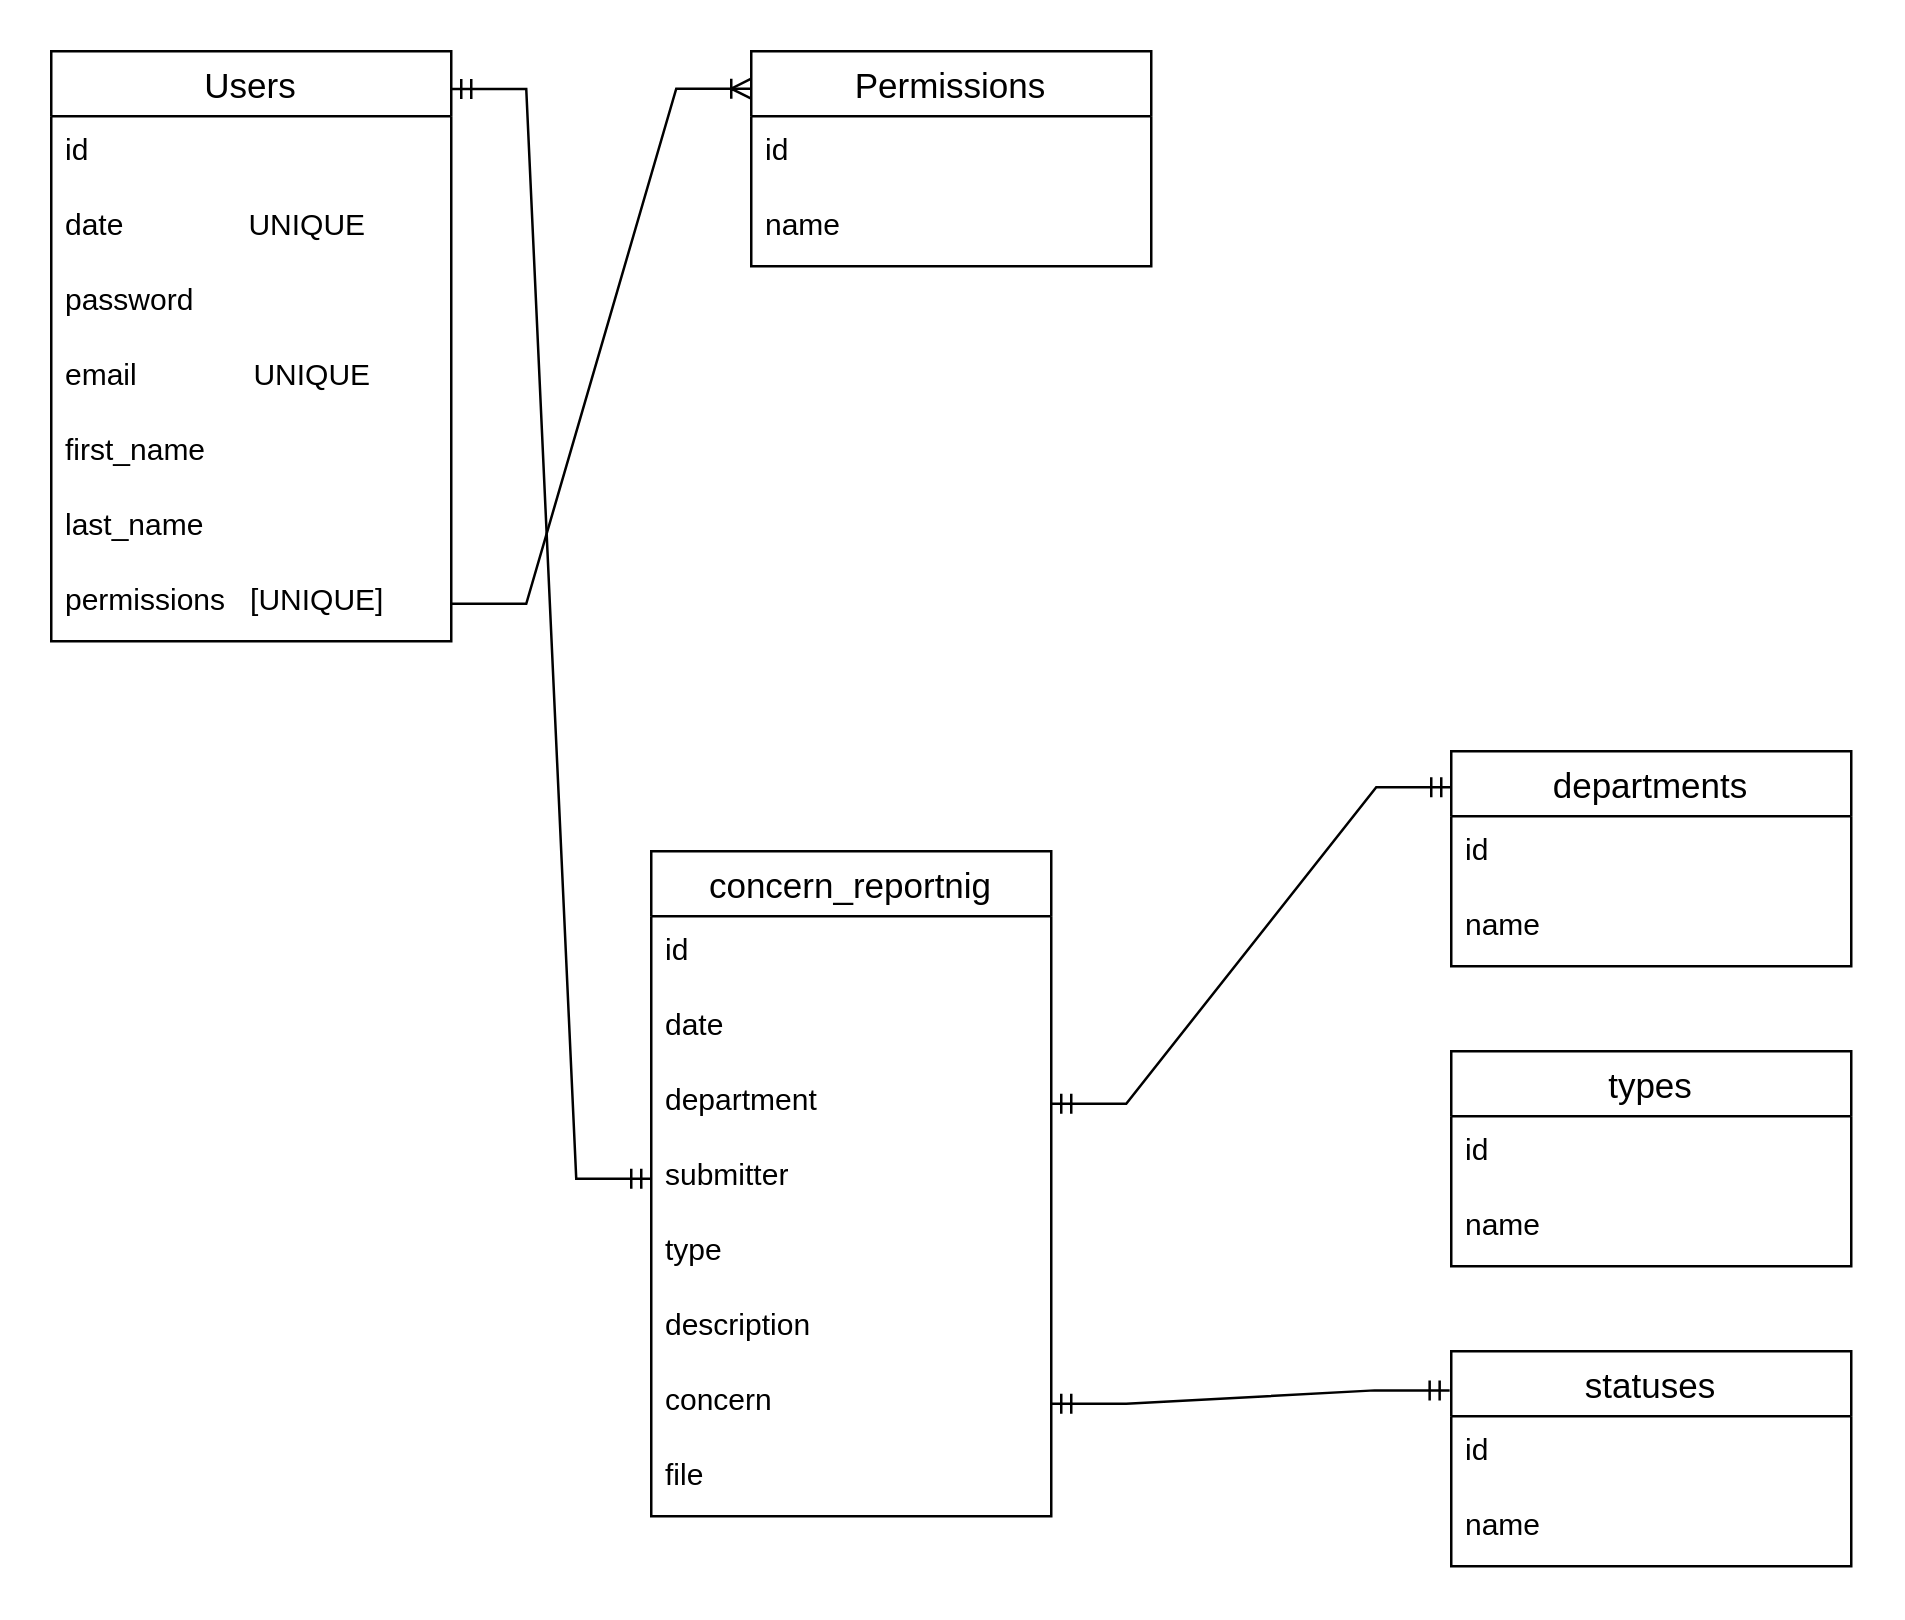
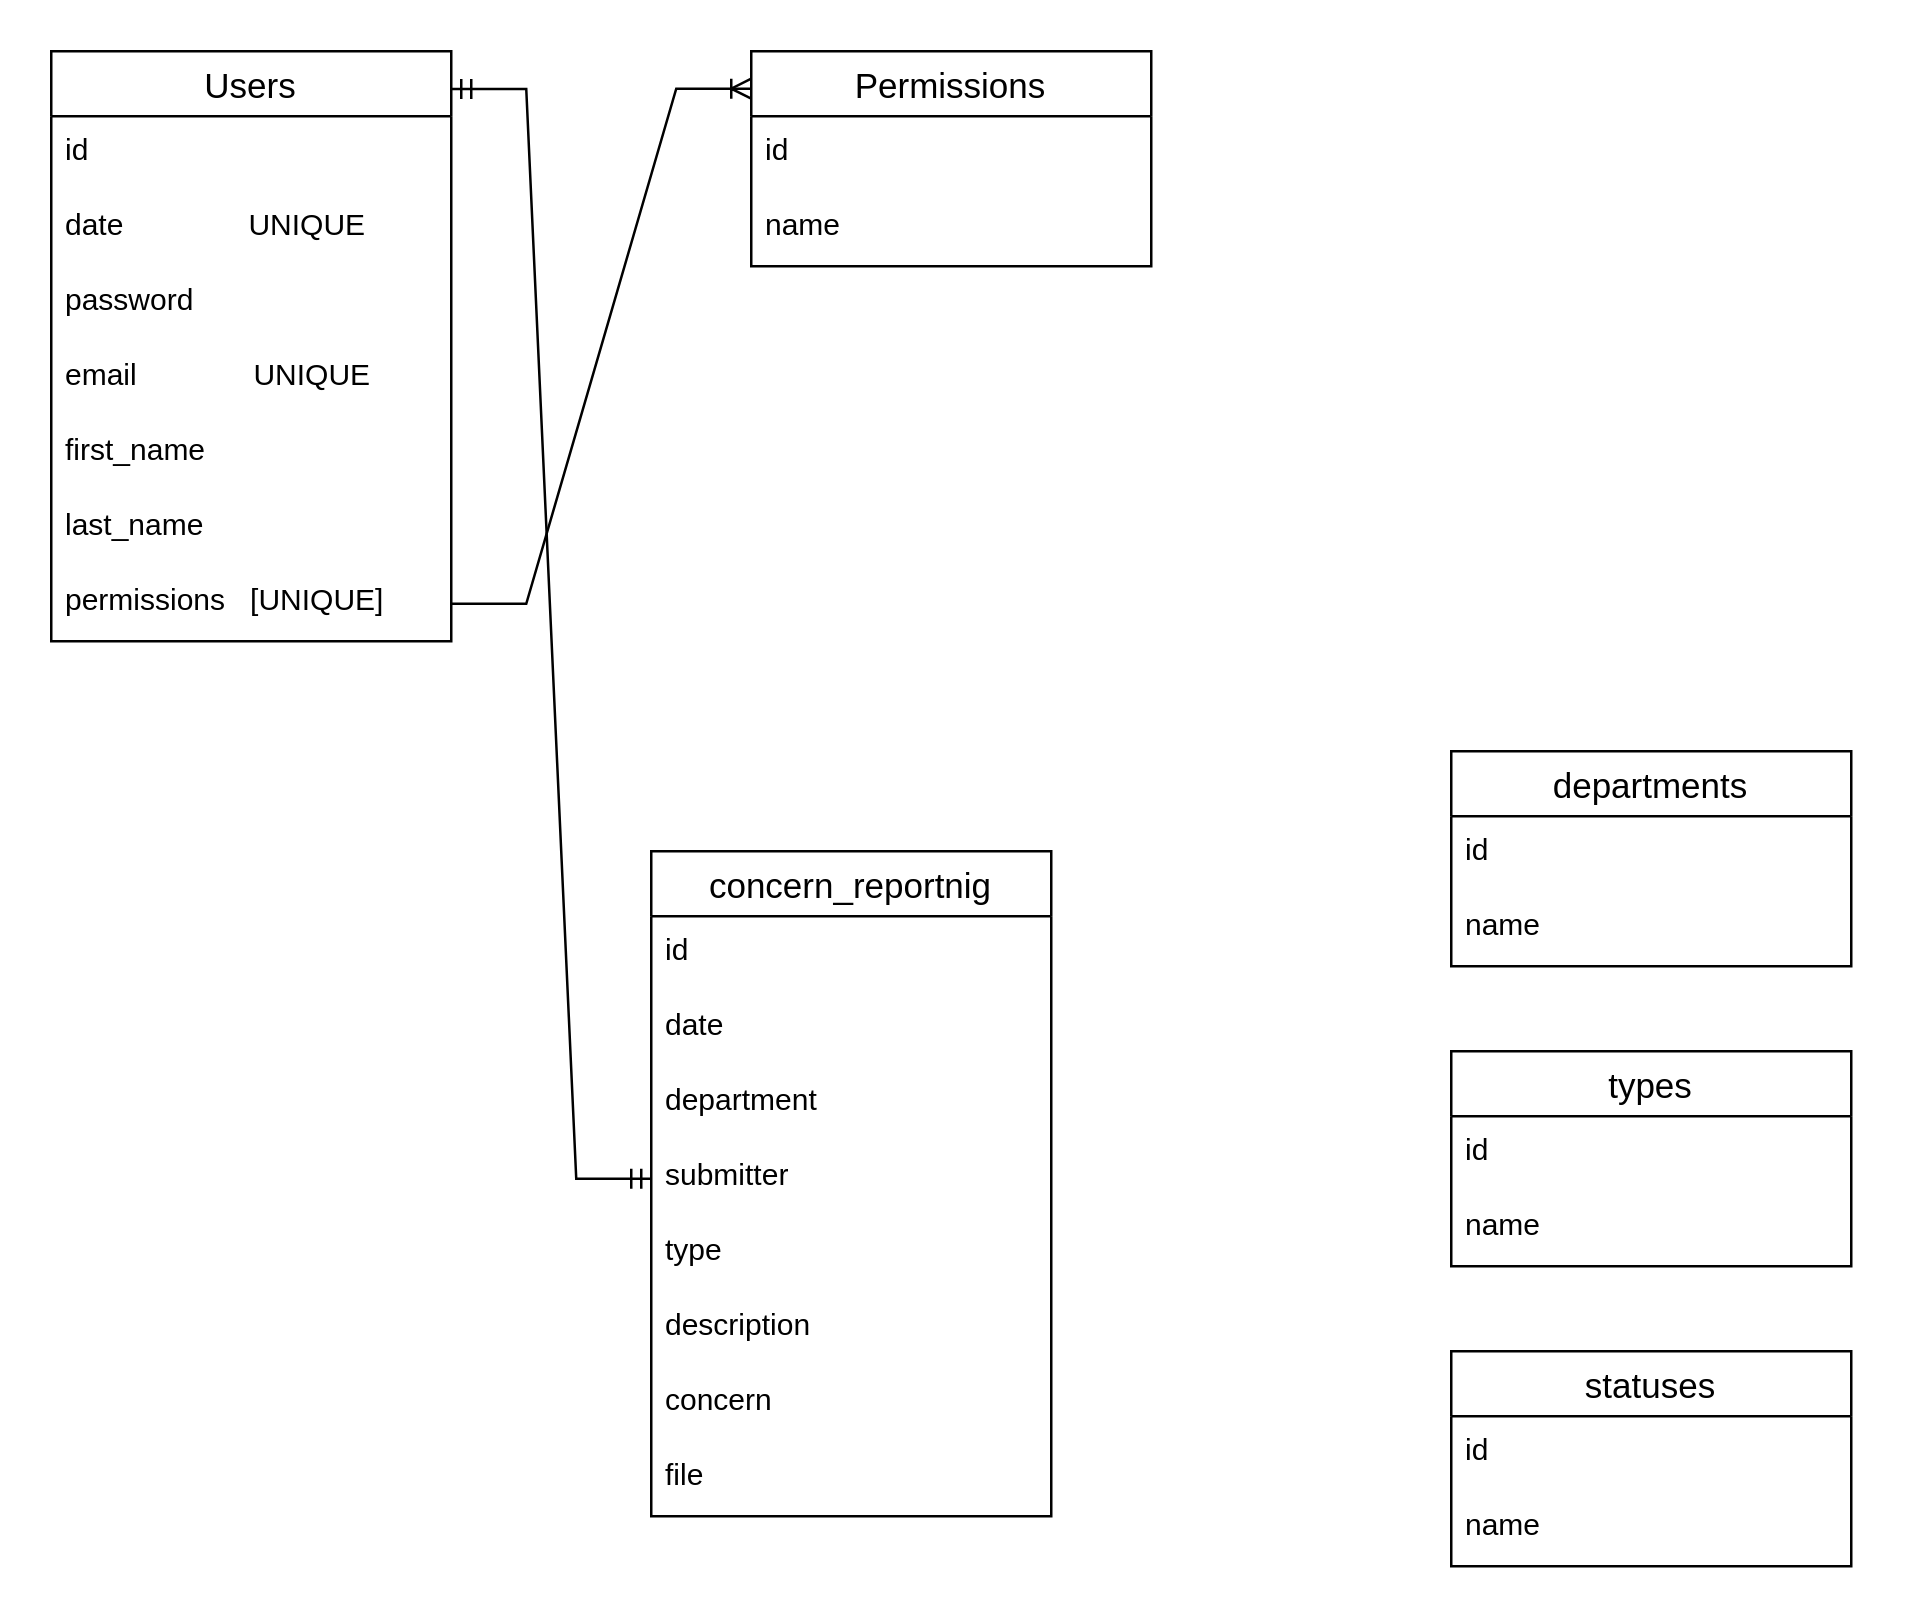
edge "departments" -- "department": removed
edge "concern" -- "statuses": removed
